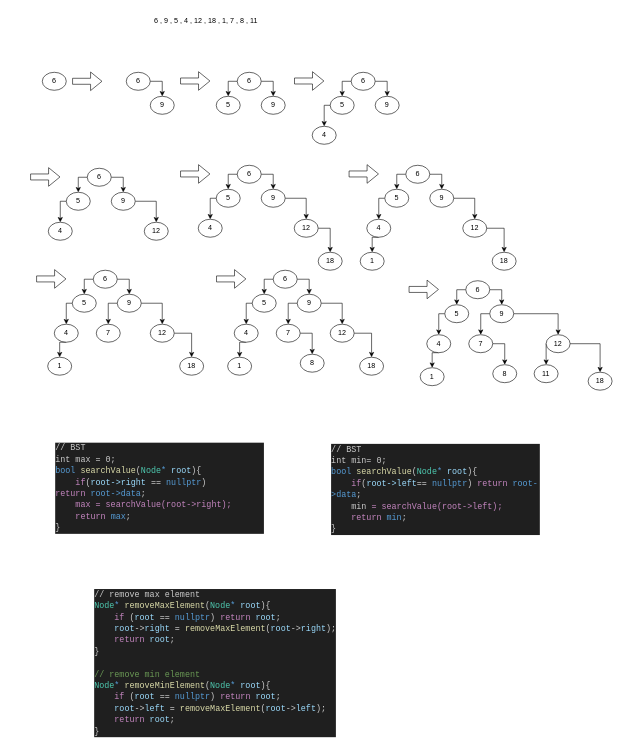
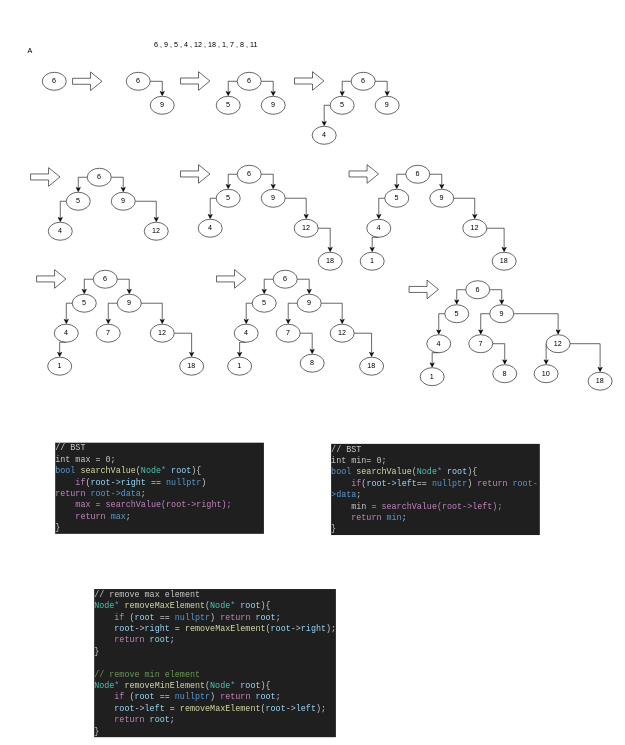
node "6 , 9 , 5 , 4 , 12 , 18 , 1, 7 , 8 , 11": moved (206, 21) -> (206, 45)
node "A": added
node "11": label "11" -> "10"
